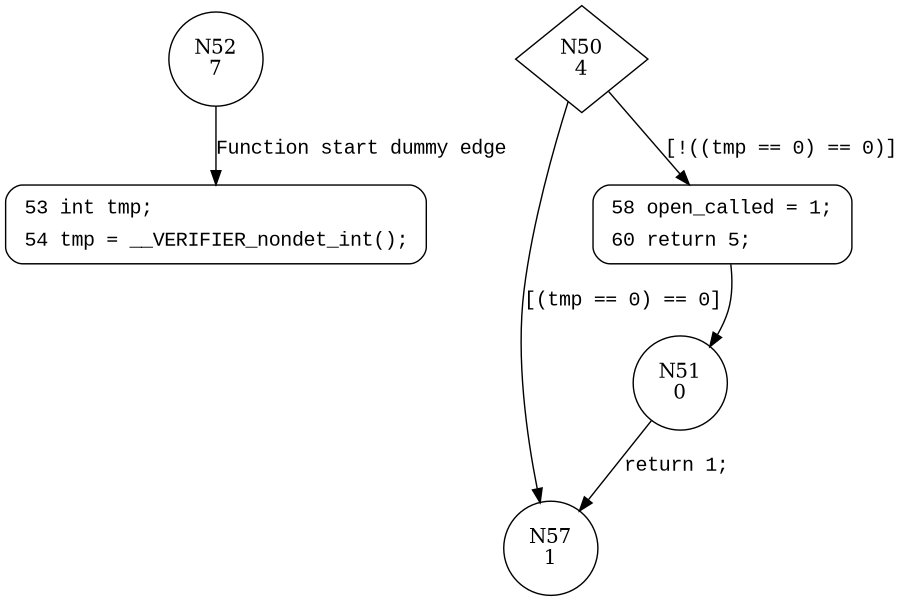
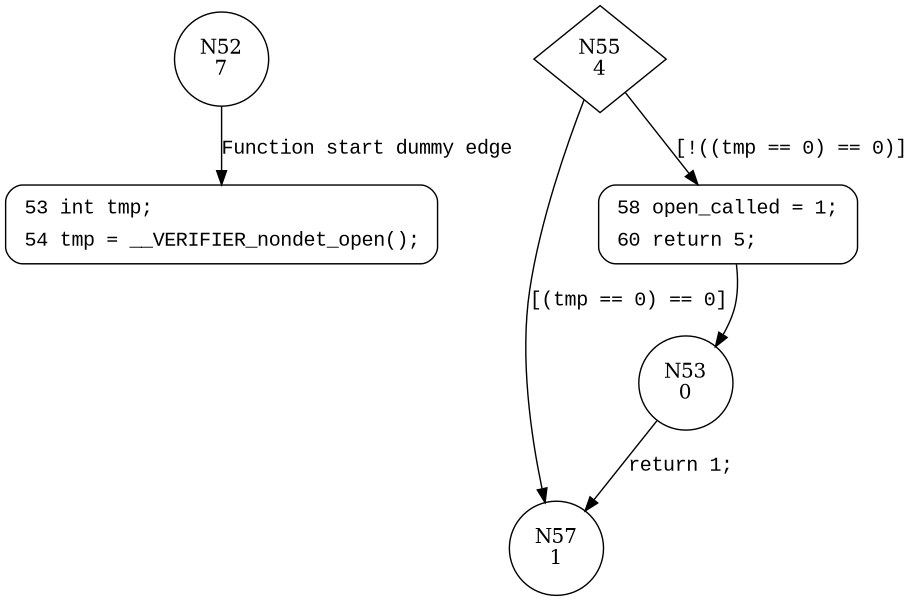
node "N50 4": label "N50 4" -> "N55 4"
node "53": text "tmp = __VERIFIER_nondet_int();" -> "tmp = __VERIFIER_nondet_open();"
node "N51 0": label "N51 0" -> "N53 0"
